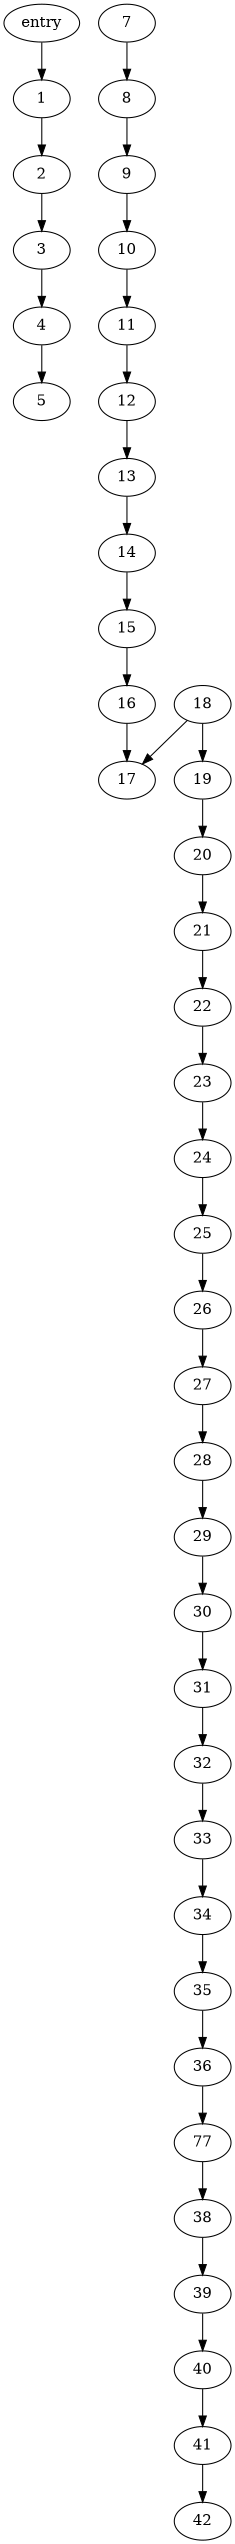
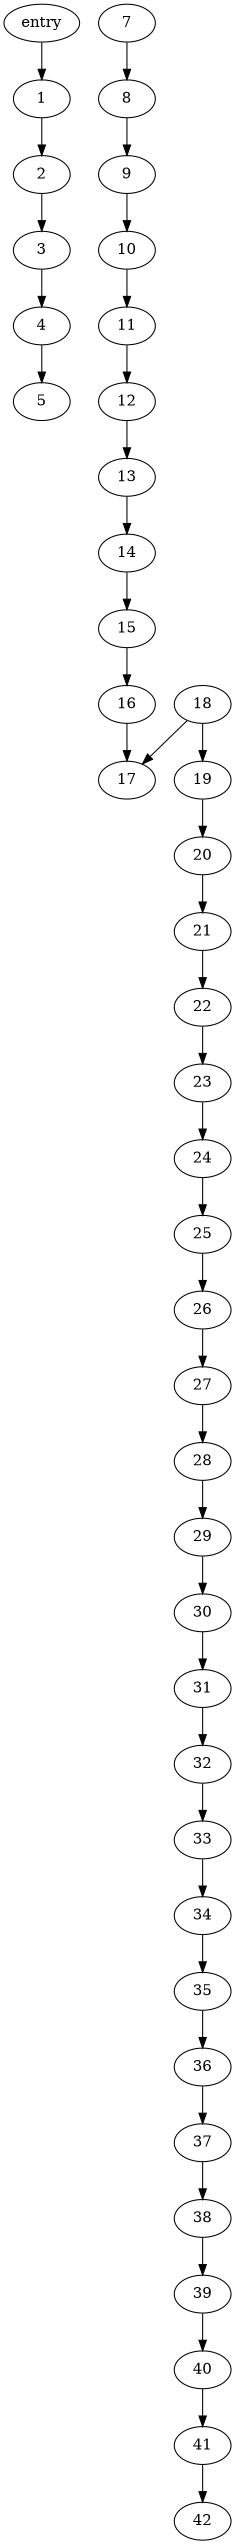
node "77": label "77" -> "37"
